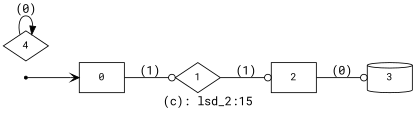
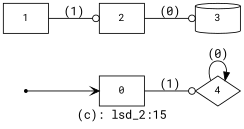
edge "0" -> "1": now "0" -> "4"
node "1": shape diamond -> box
